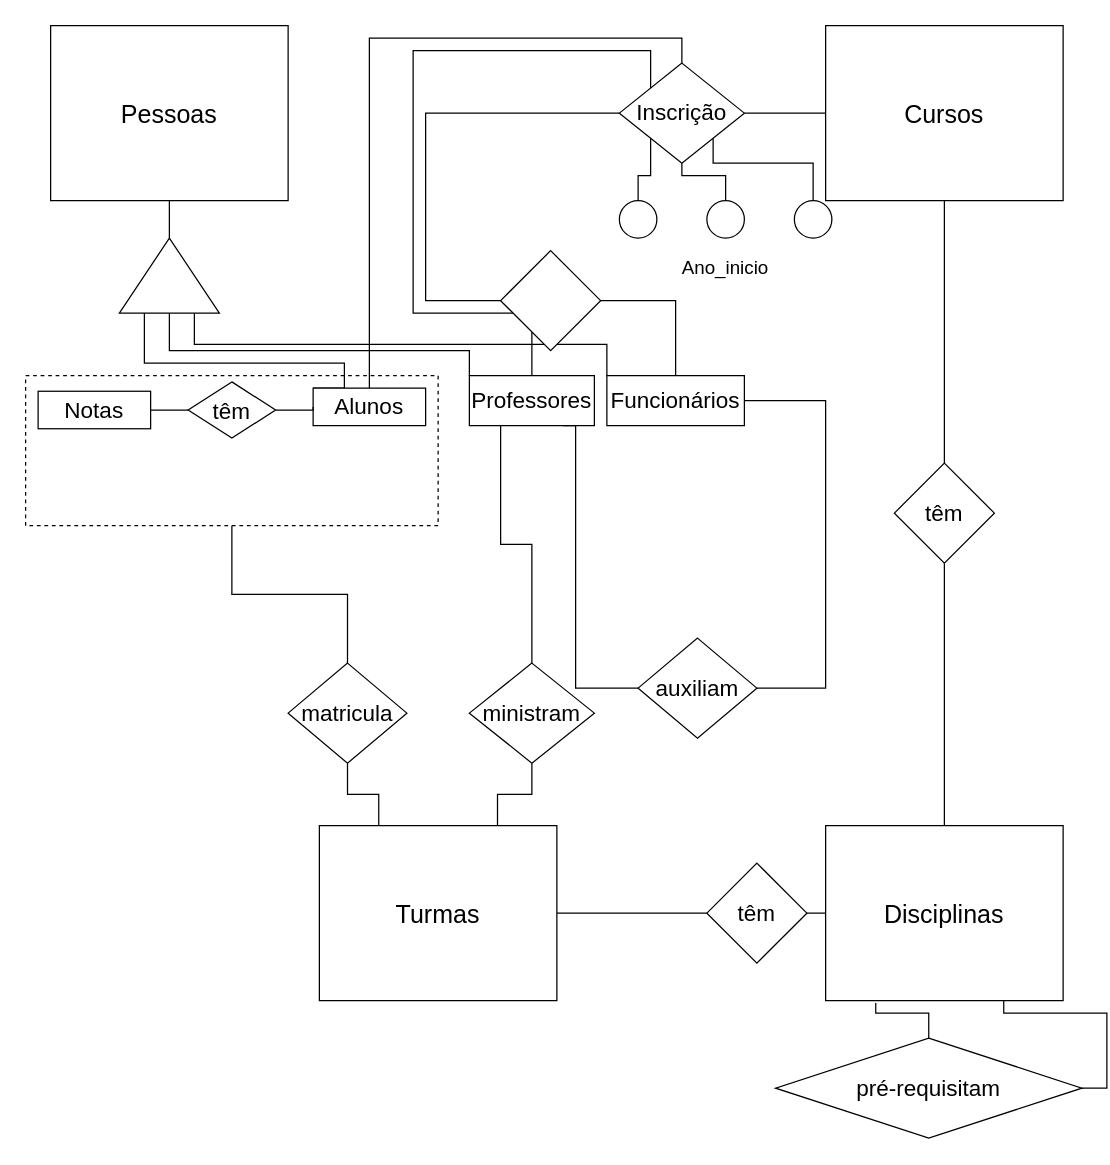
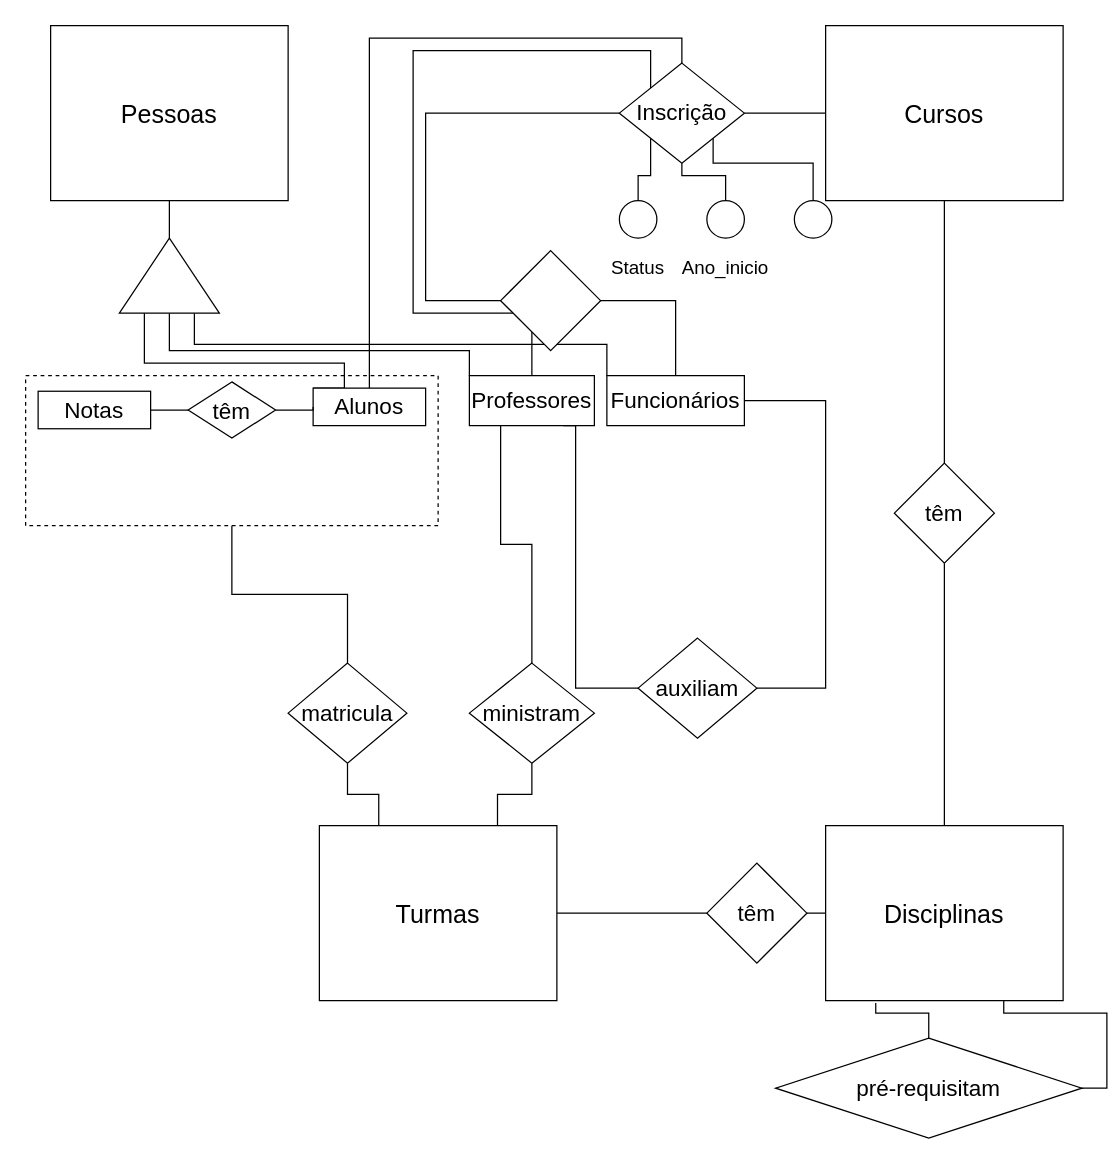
node "Status": added
